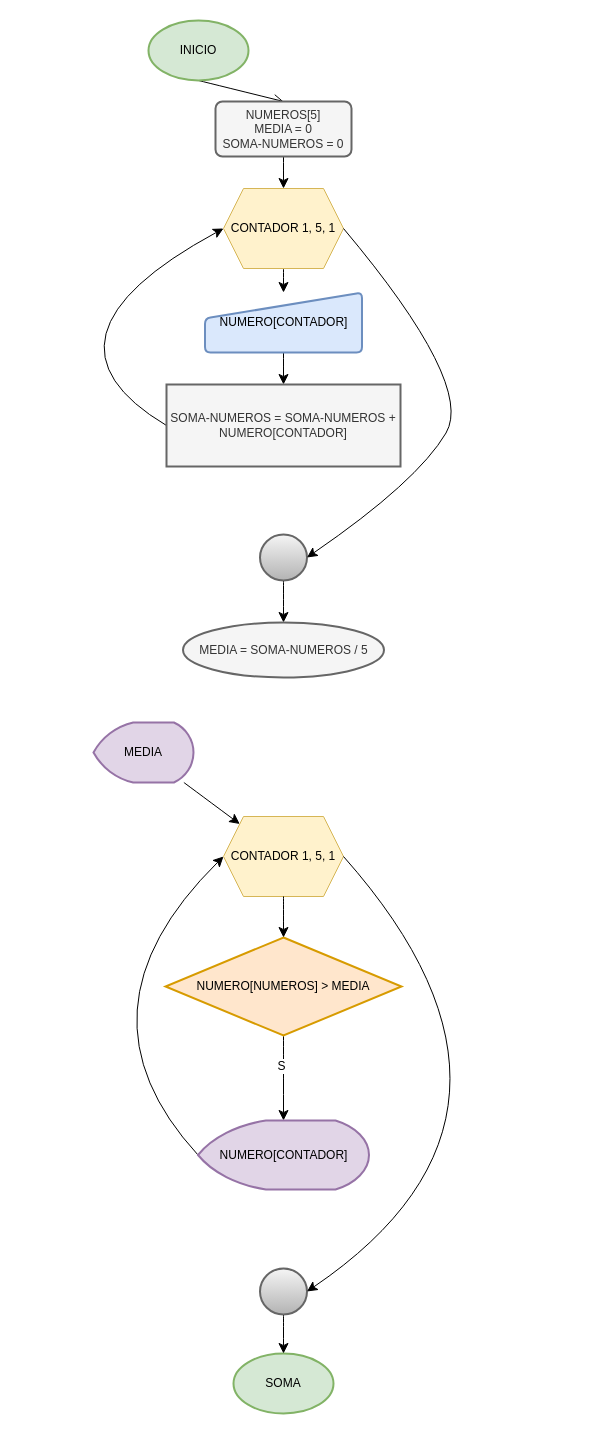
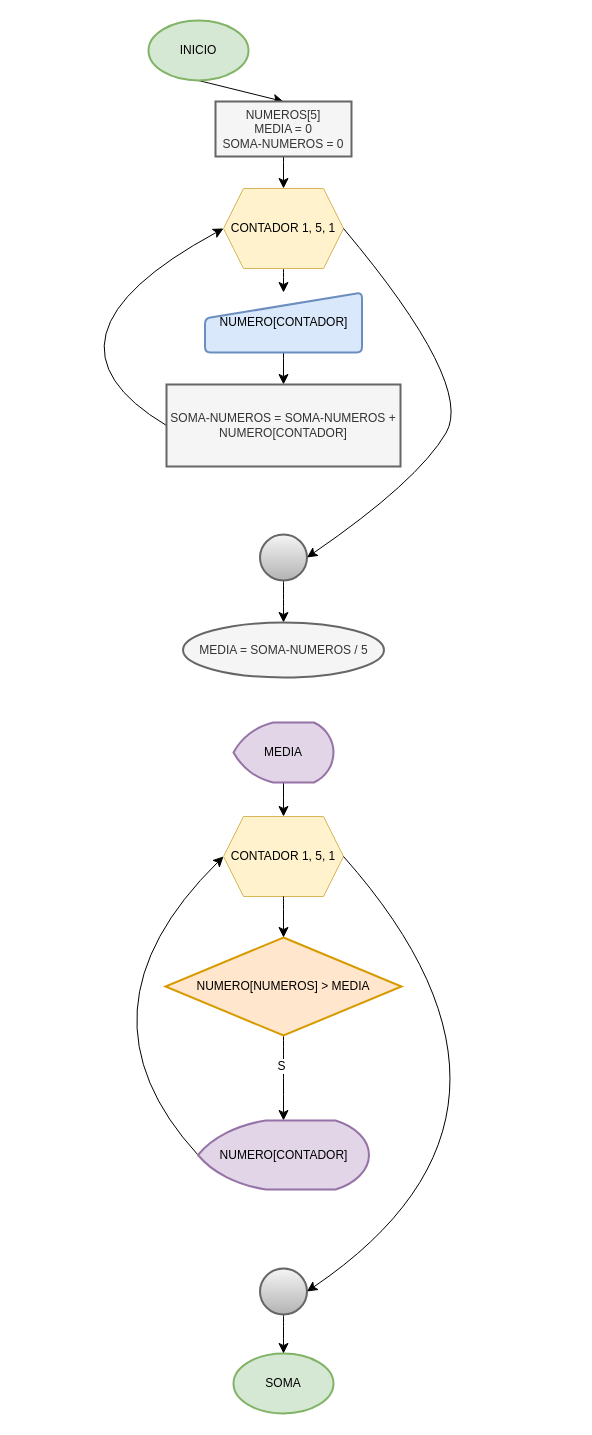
edge "INICIO" -> "NUMEROS[5] MEDIA = 0 SOMA-NUMEROS = 0": arrowhead open -> classic
node "NUMEROS[5] MEDIA = 0 SOMA-NUMEROS = 0": shape rounded rectangle -> rectangle
node "MEDIA": moved (144, 753) -> (284, 753)
